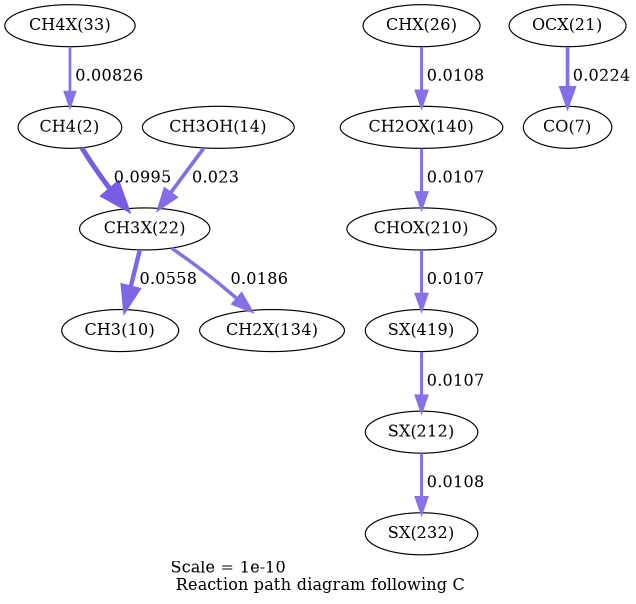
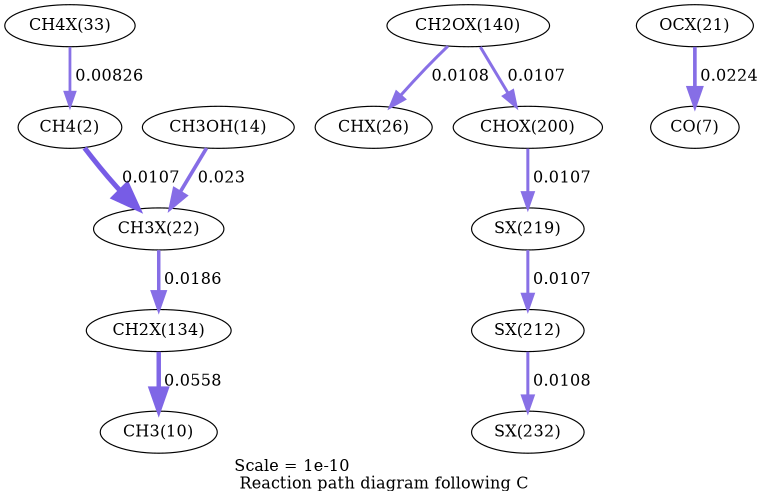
edge "CHX(26)" -> "CH2OX(140)": reversed
edge "CH4(2)" -> "CH3X(22)": label " 0.0995" -> " 0.0107"
node "CHOX(210)": label "CHOX(210)" -> "CHOX(200)"
edge "CH3X(22)" -> "CH3(10)": now "CH2X(134)" -> "CH3(10)"
node "SX(419)": label "SX(419)" -> "SX(219)"
